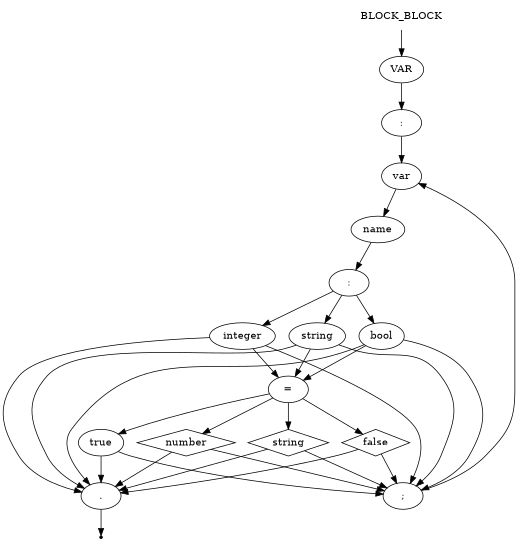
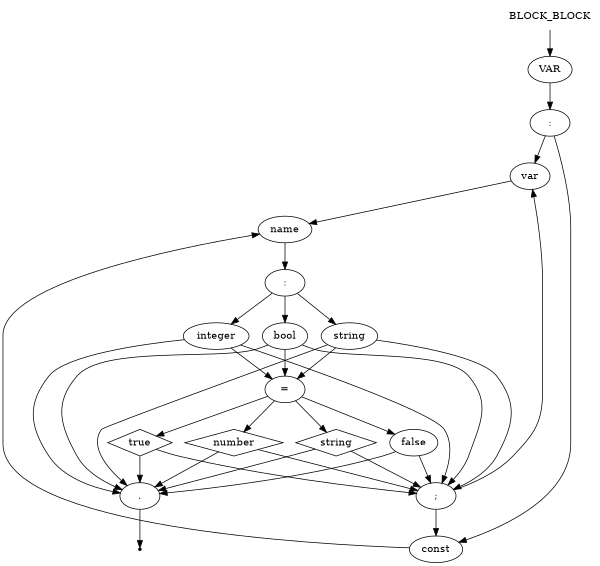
node "true": shape ellipse -> diamond
node "false": shape diamond -> ellipse
node "const": added
